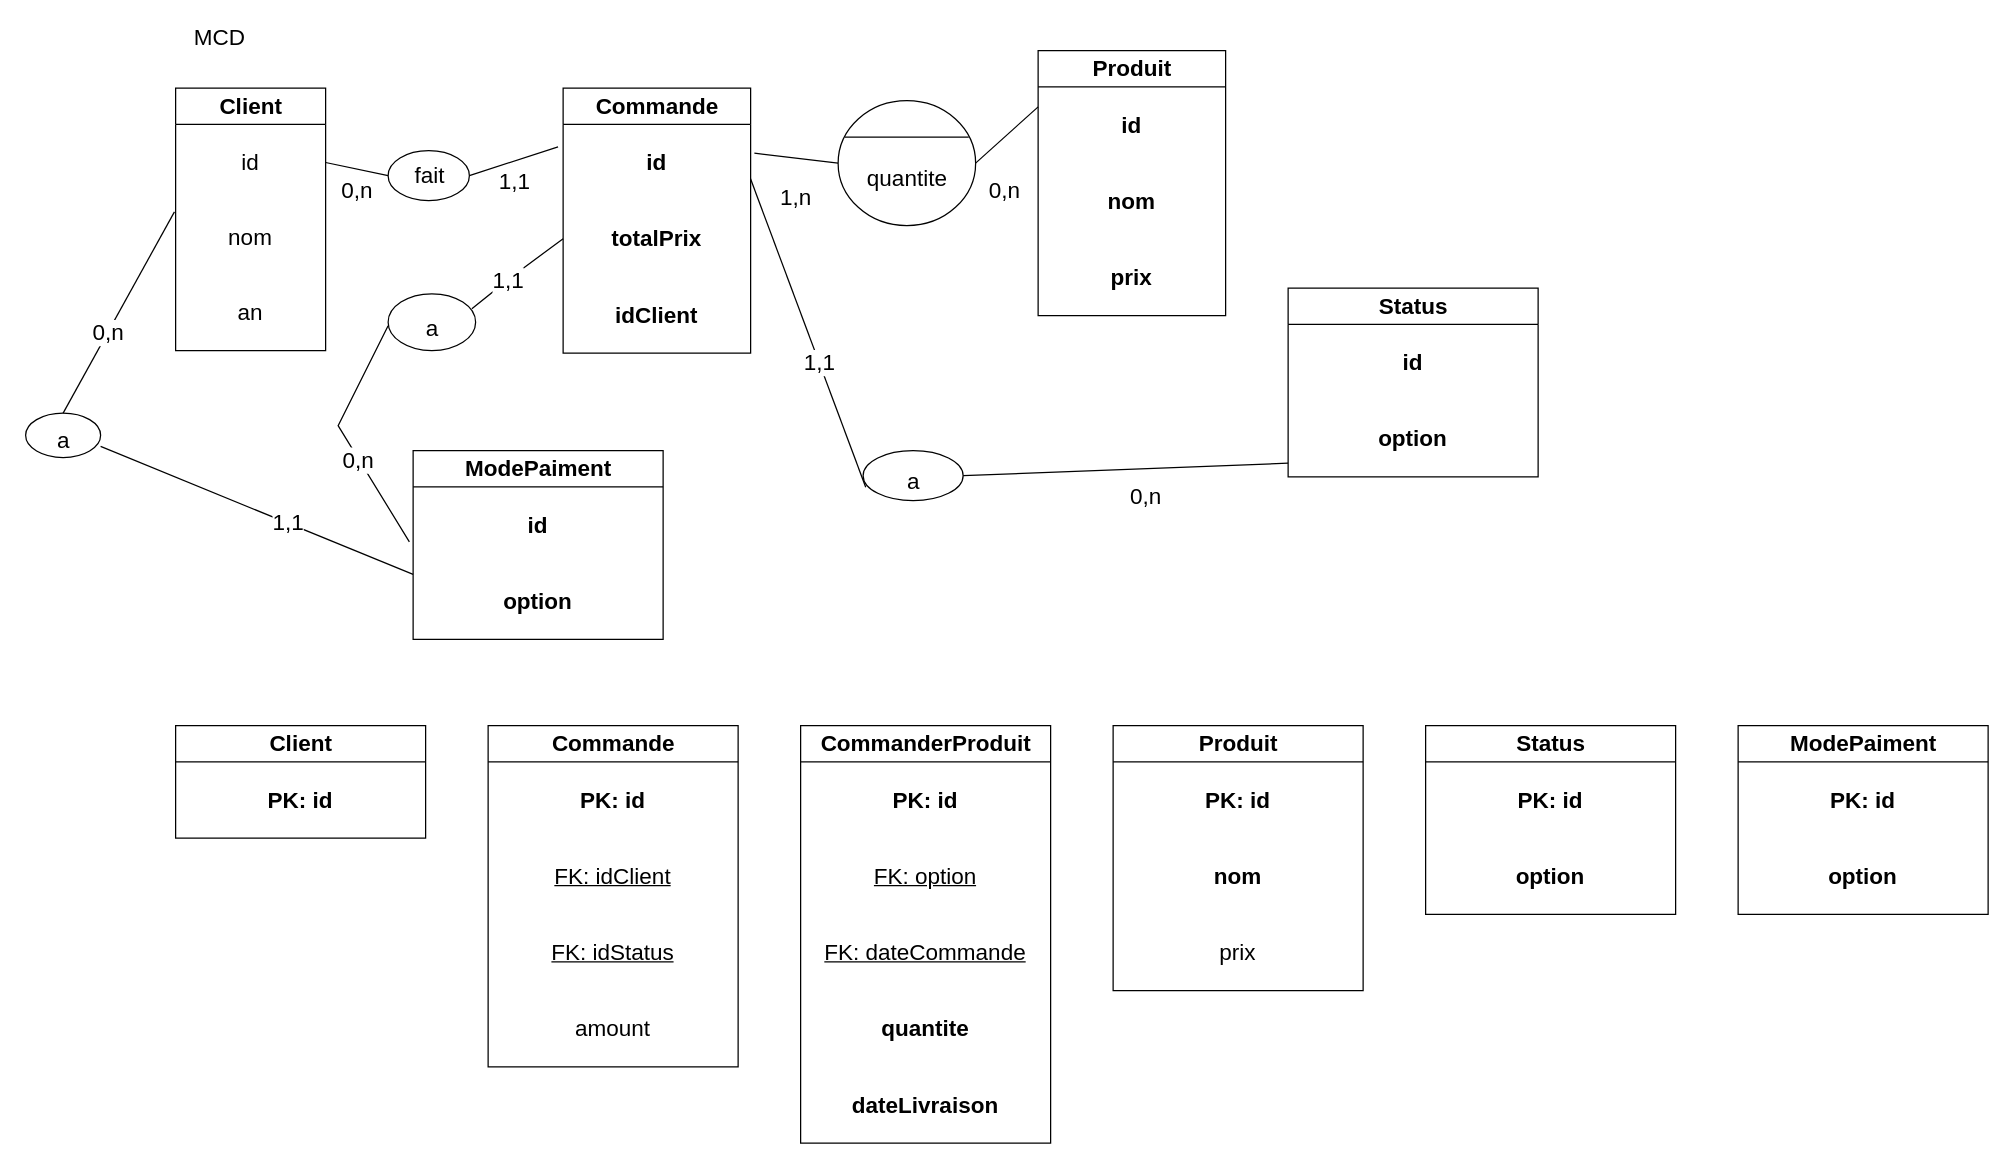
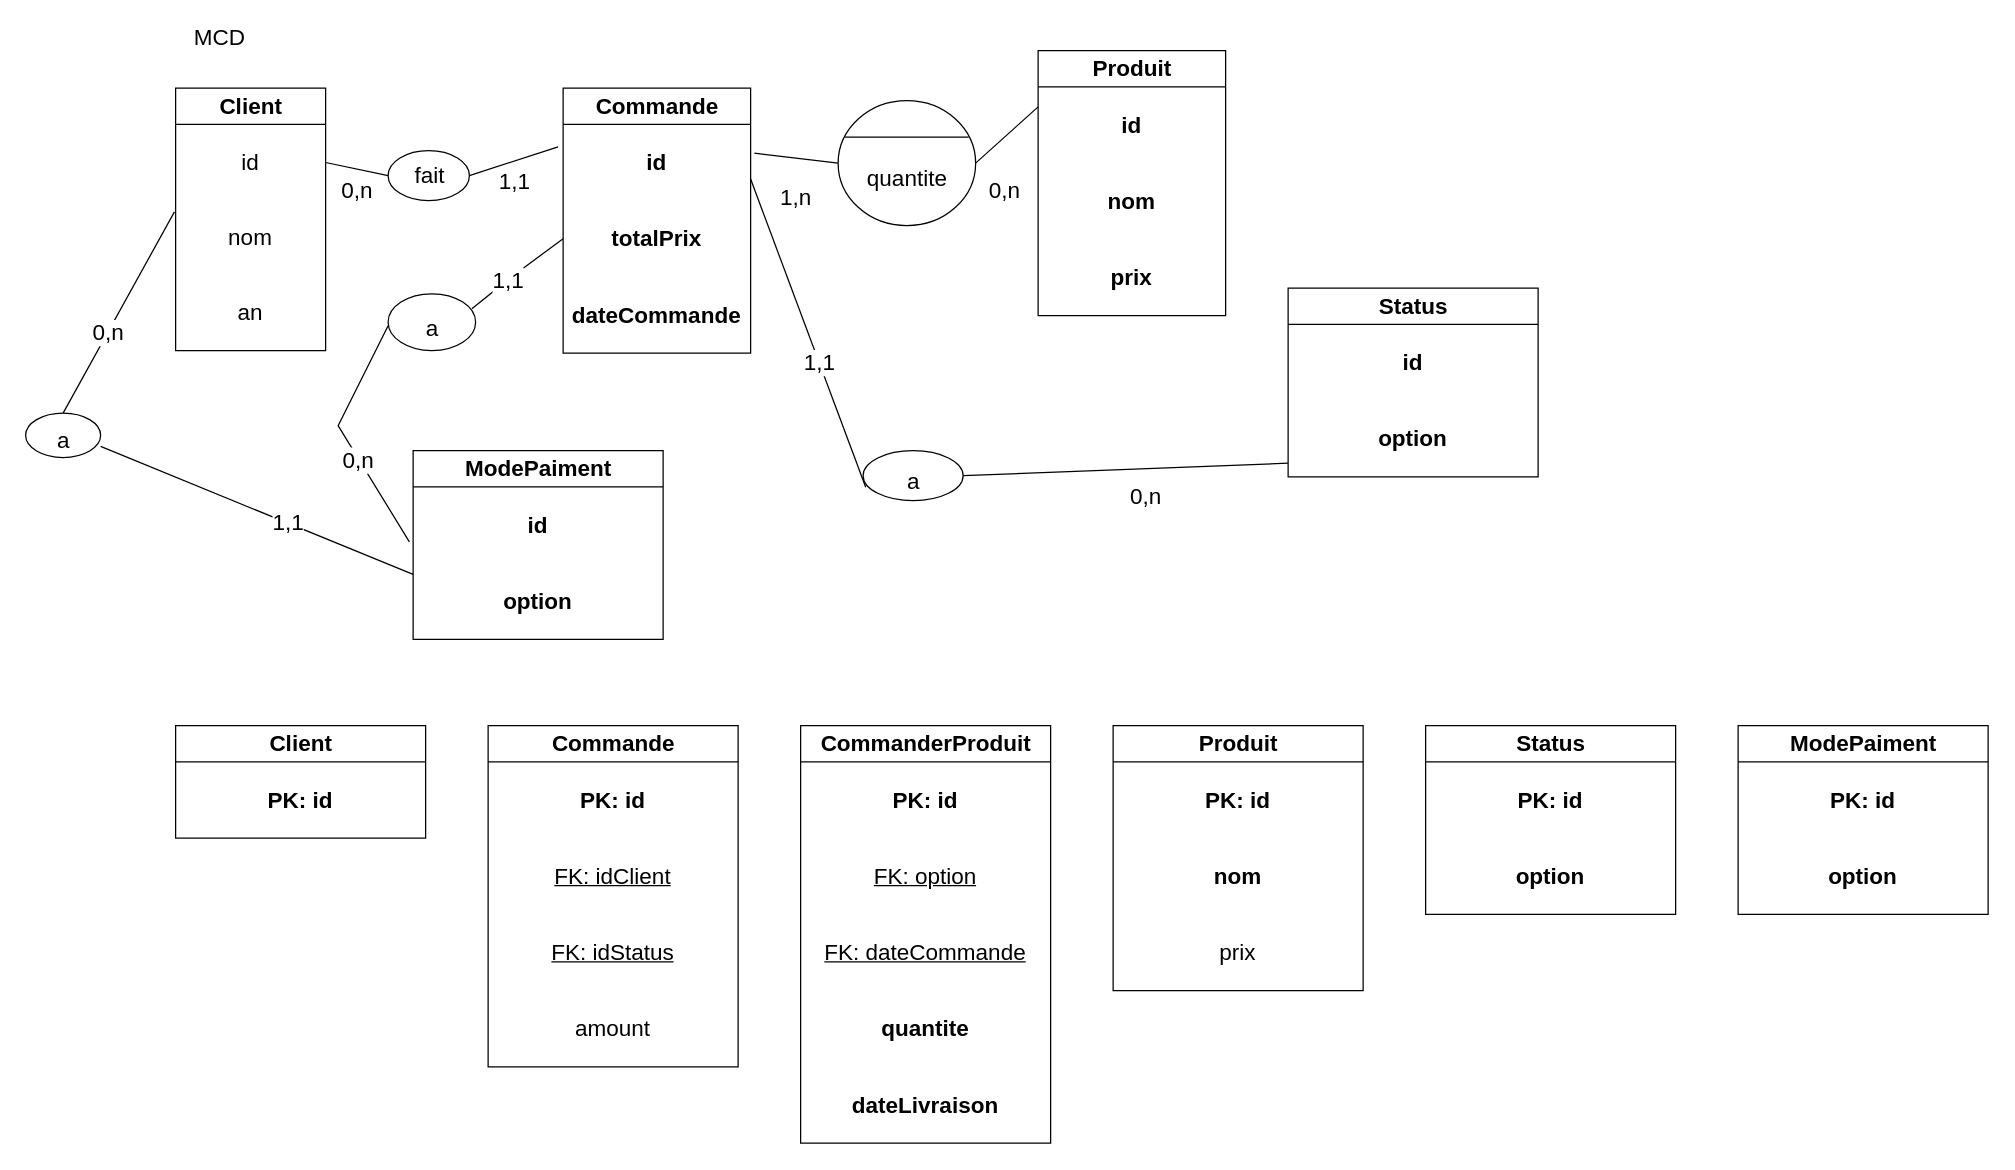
node "idClient": label "idClient" -> "dateCommande"
